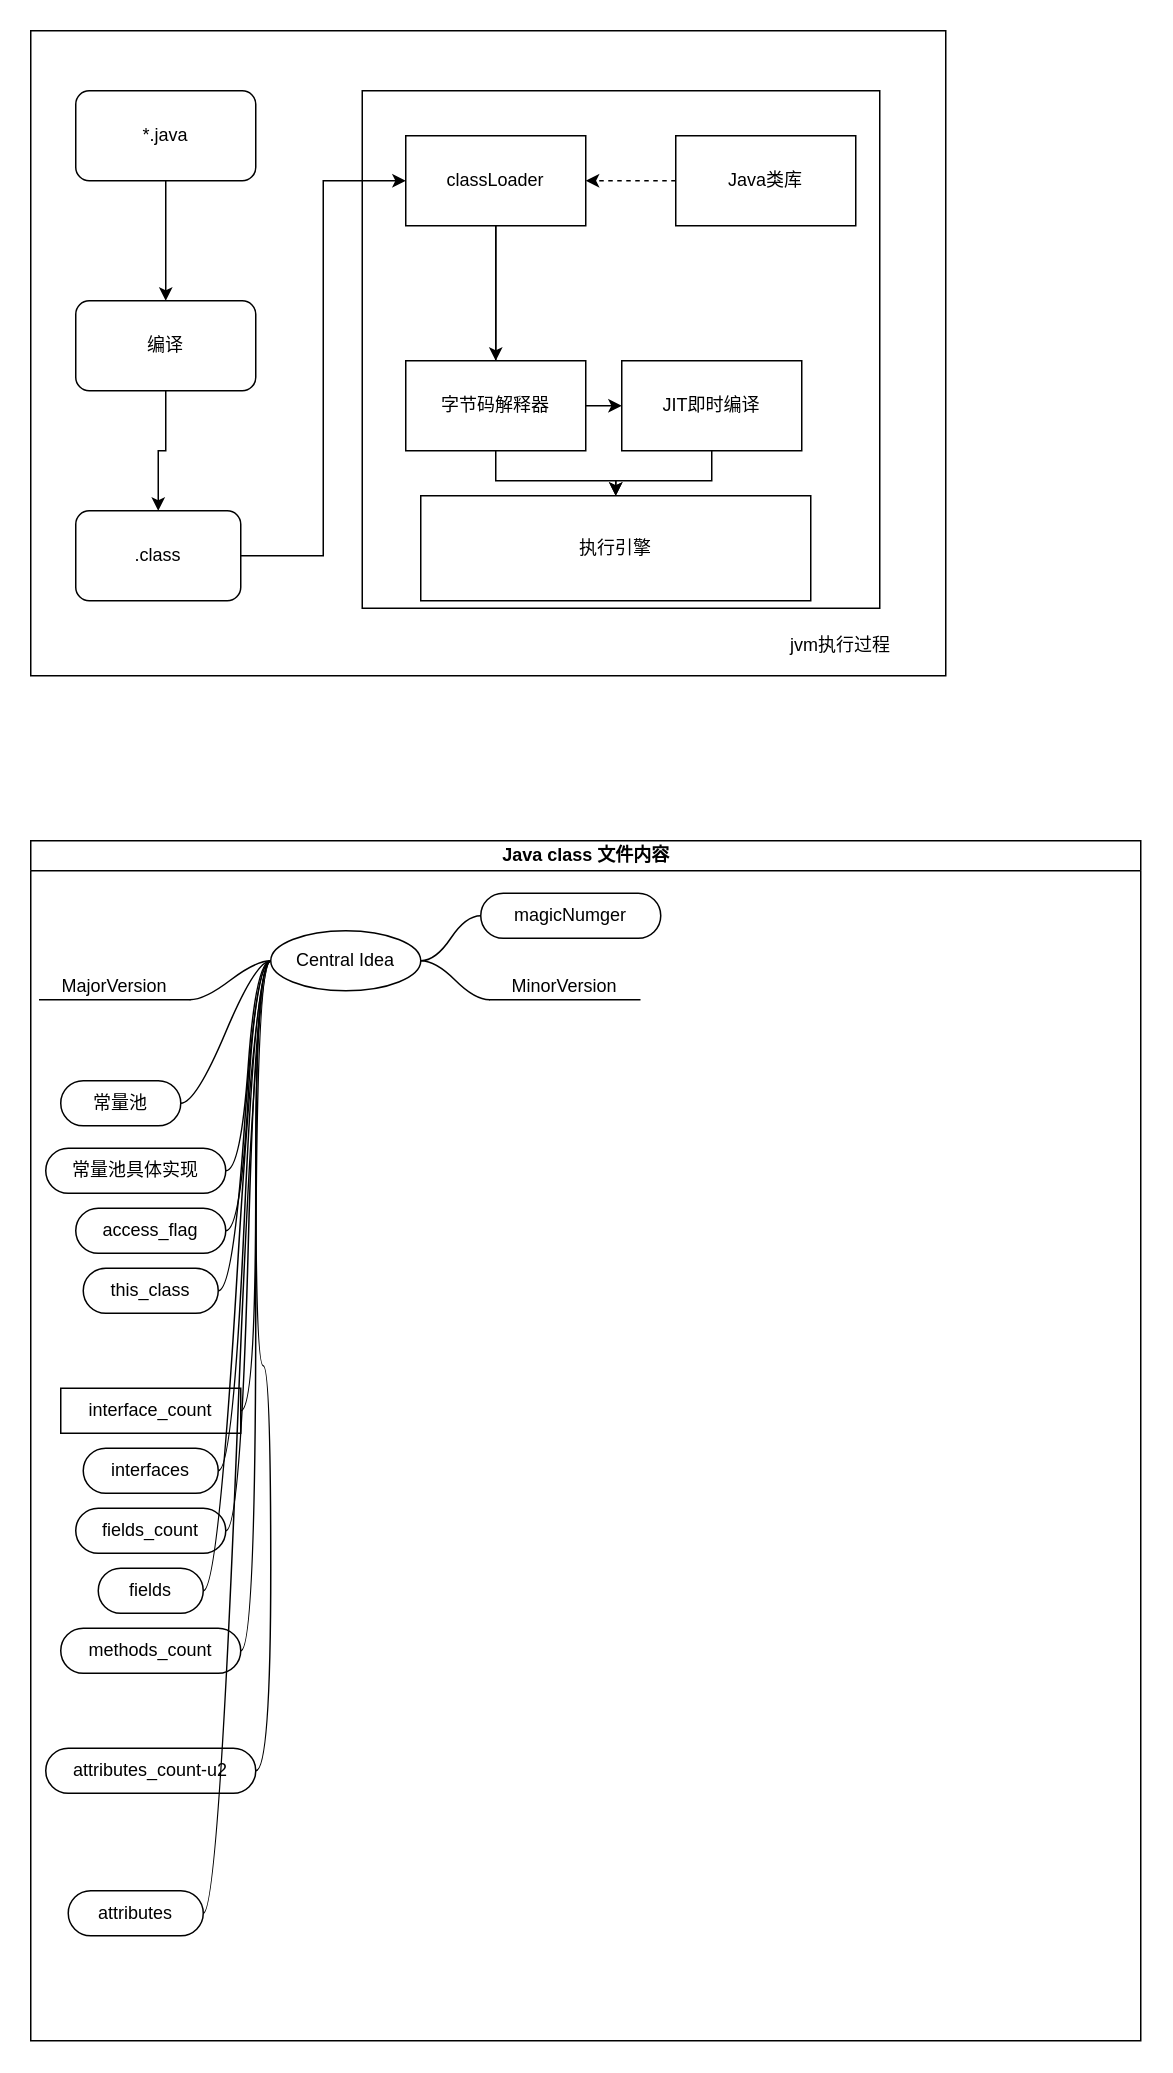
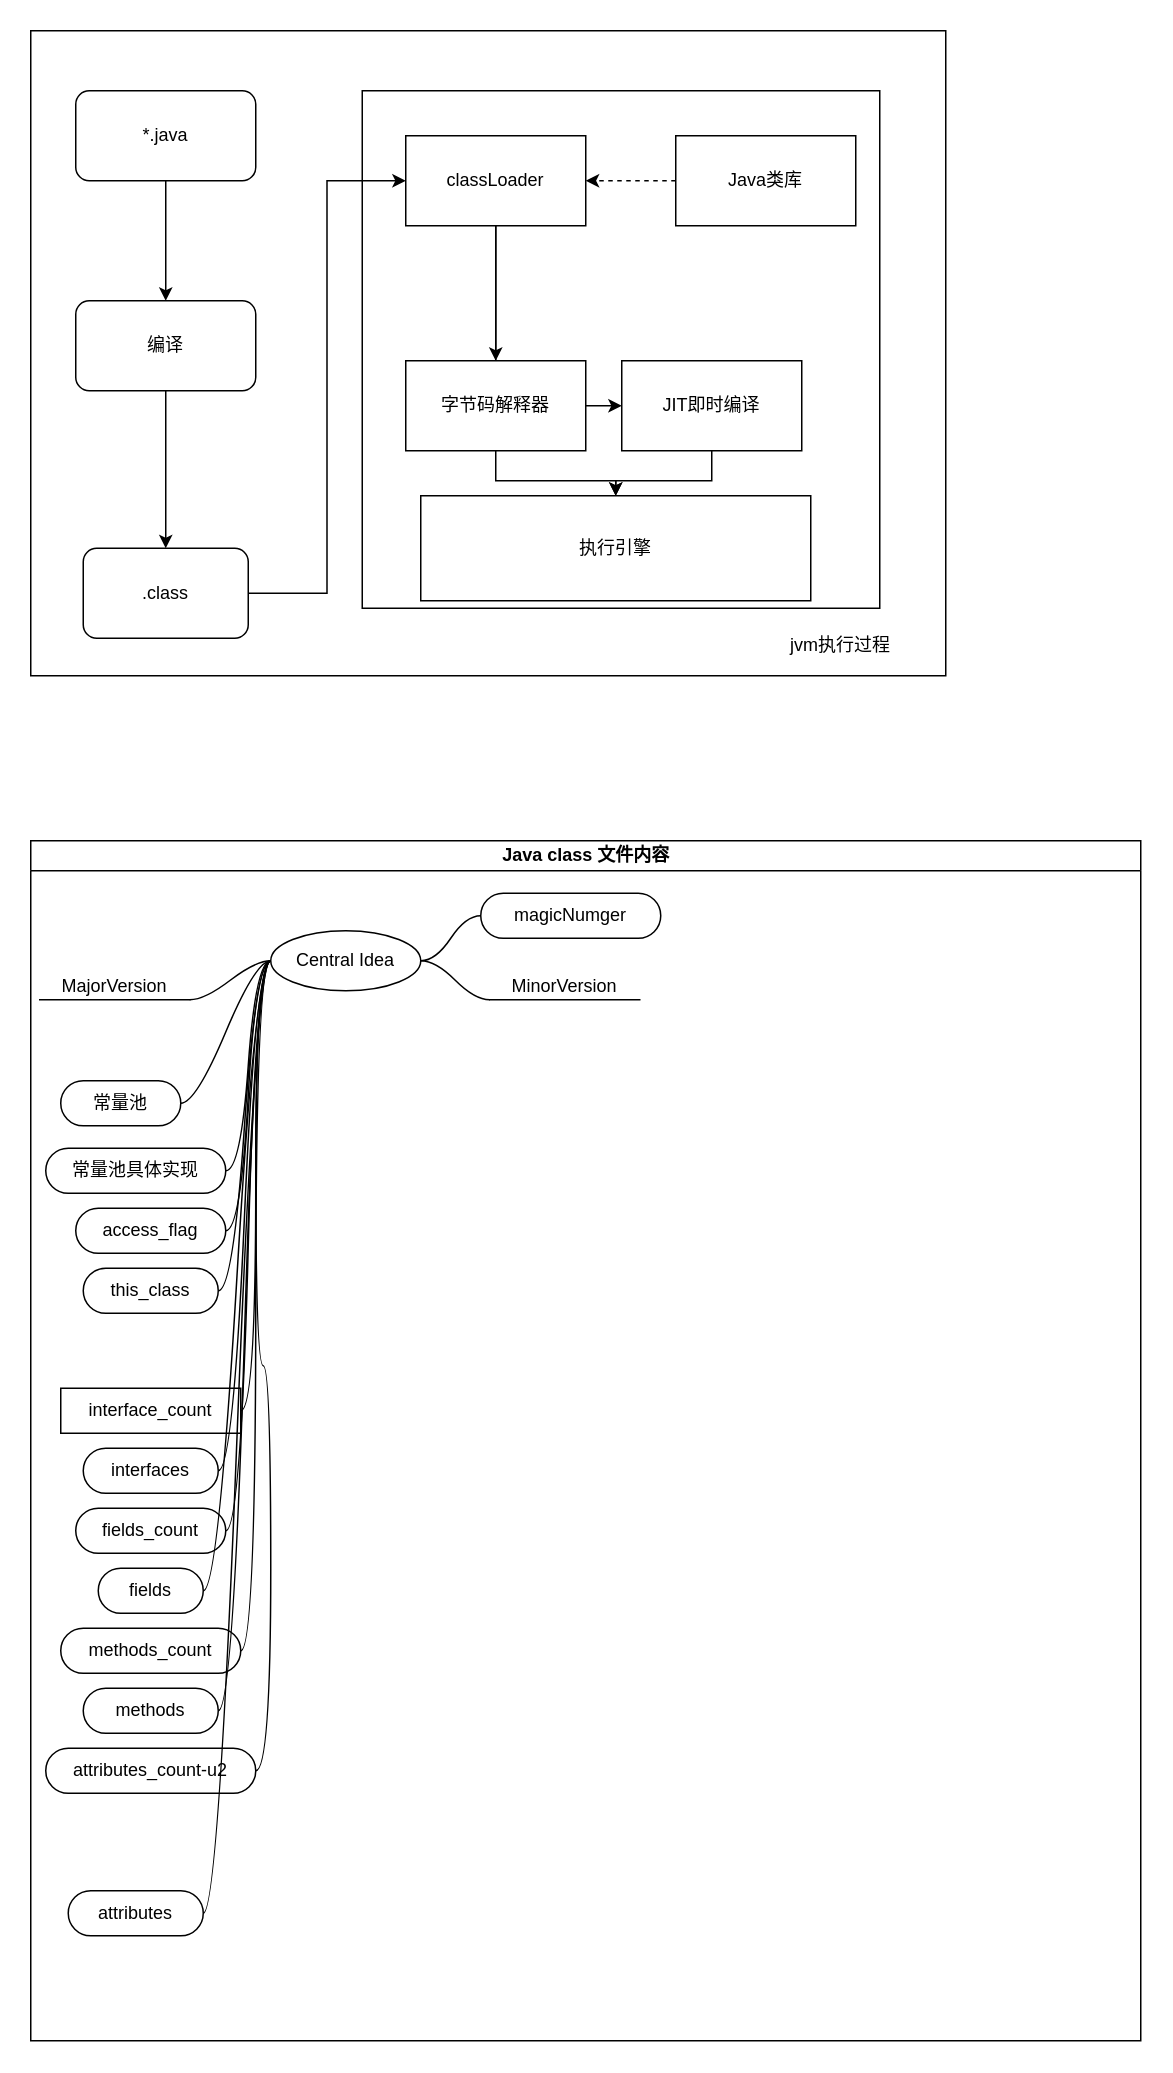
node ".class": moved (158, 556) -> (166, 593)
edge "Central Idea" -- "methods": added
node "methods": added
